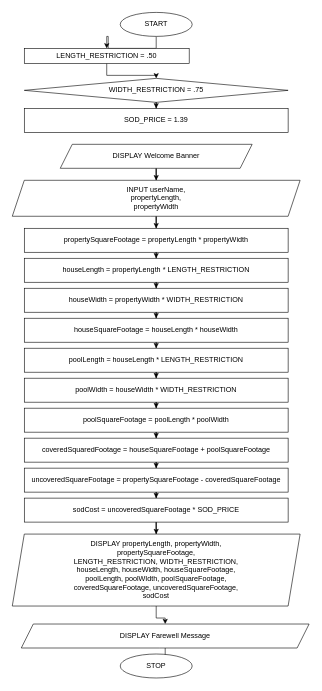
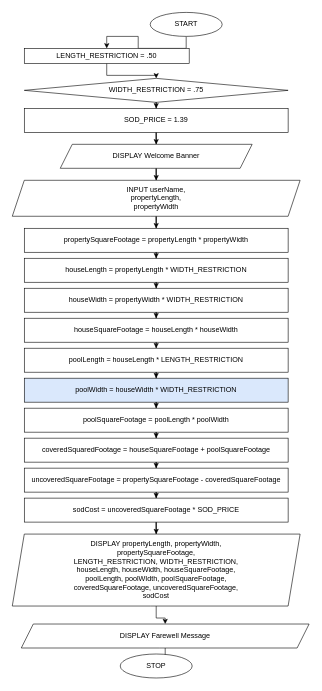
node "START": moved (156, 24) -> (186, 24)
edge "SOD_PRICE = 1.39" -> "DISPLAY Welcome Banner": added
node "houseLength = propertyLength * LENGTH_RESTRICTION": label "houseLength = propertyLength * LENGTH_RESTRICTION" -> "houseLength = propertyLength * WIDTH_RESTRICTION"
node "poolWidth = houseWidth * WIDTH_RESTRICTION": fillcolor #ffffff -> #dae8fc
